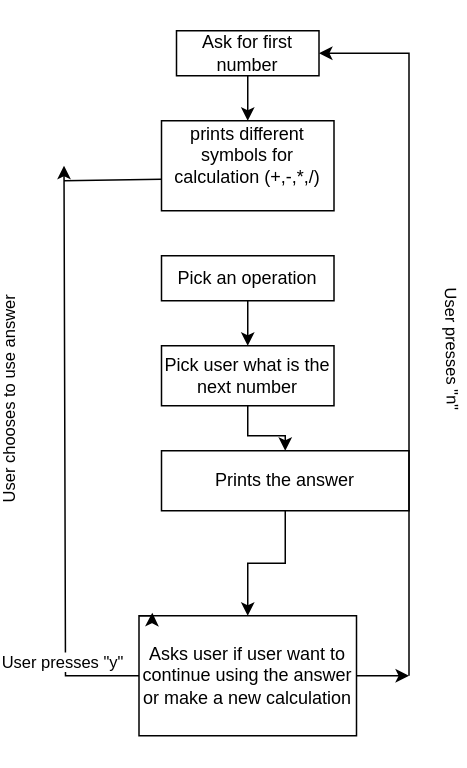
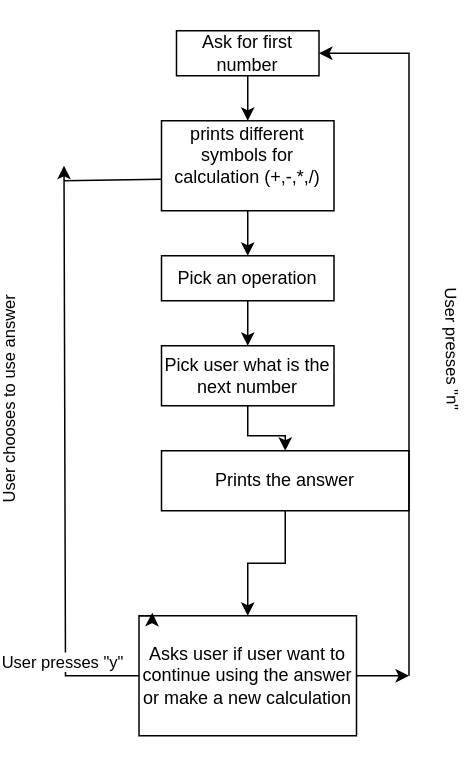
edge "prints different symbols for calculation (+,-,*,/)" -> "Pick an operation": added
